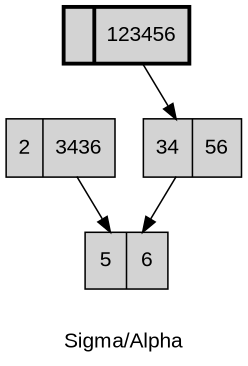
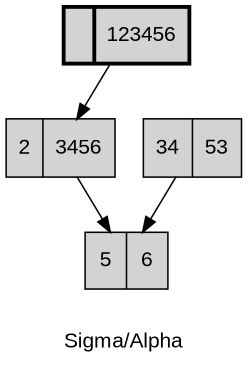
edge "123456" -> "34": now "123456" -> "2"
node "2": text "3436" -> "3456"
node "34": text "56" -> "53"
